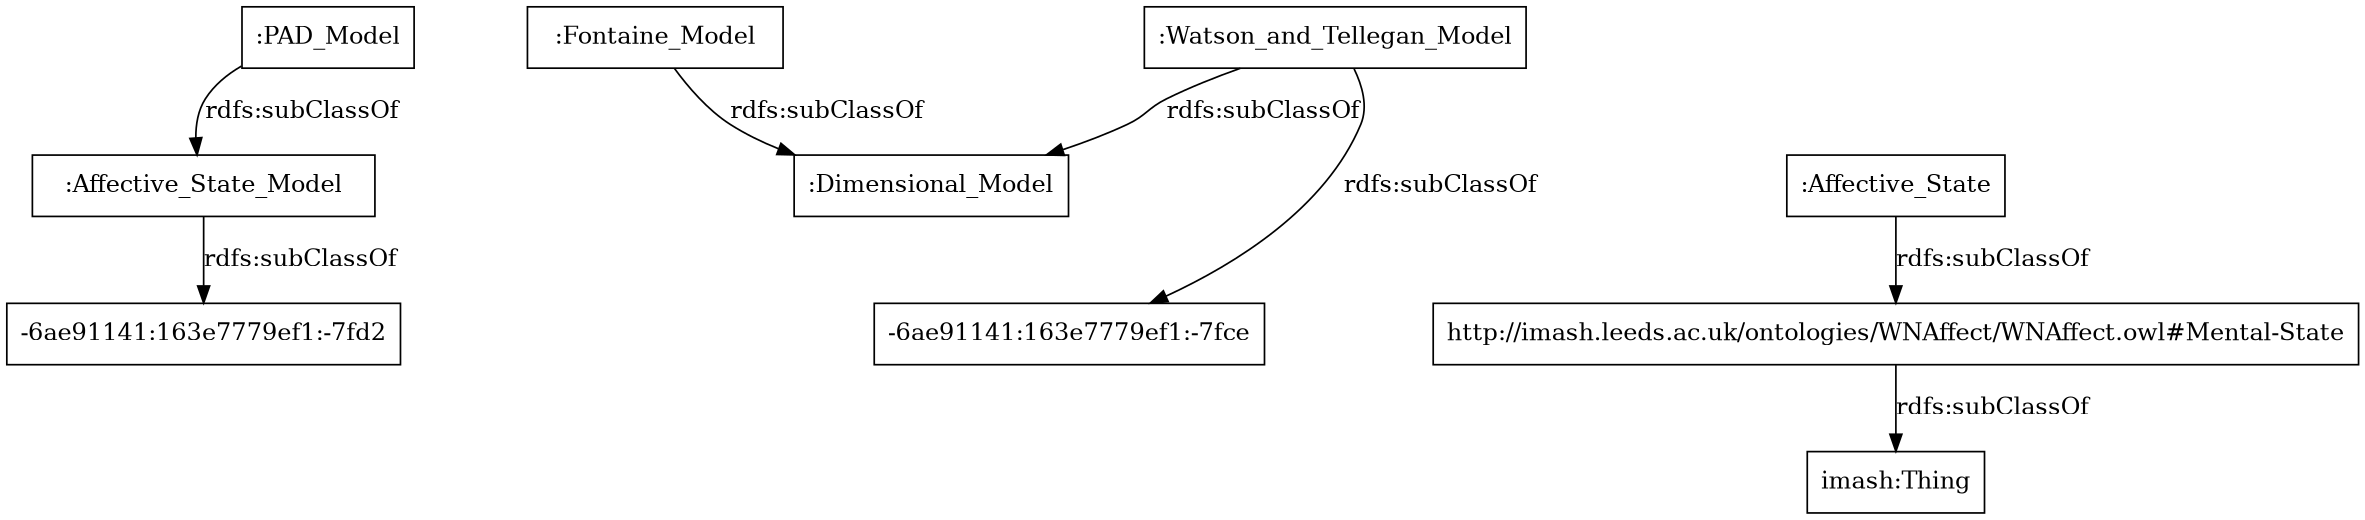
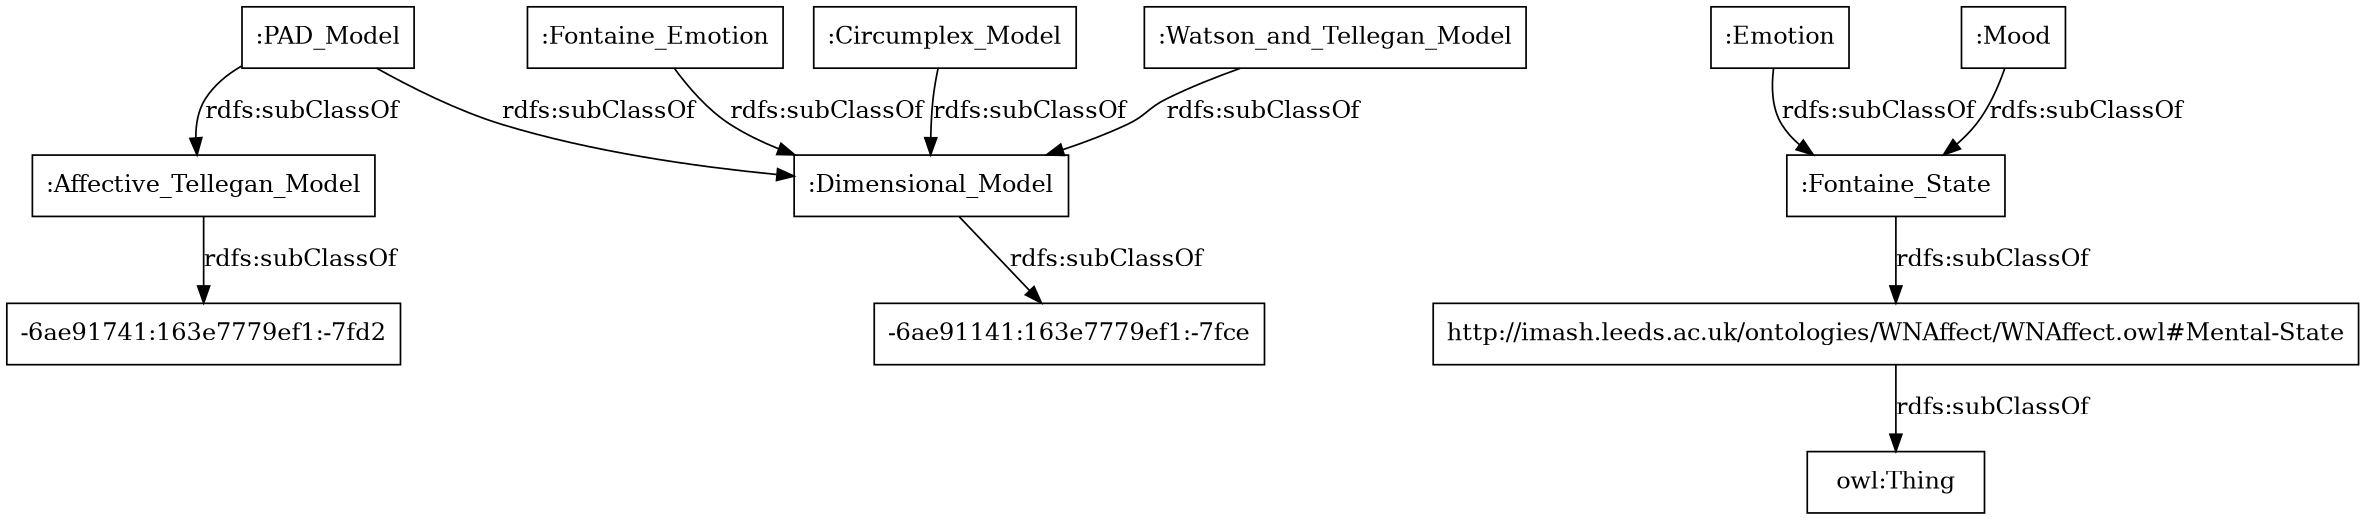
node ":Fontaine_Model": label ":Fontaine_Model" -> ":Fontaine_Emotion"
node ":Circumplex_Model": added
node ":Emotion": added
node ":Mood": added
edge ":PAD_Model" -> ":Dimensional_Model": added, label "rdfs:subClassOf"
node ":Affective_State_Model": label ":Affective_State_Model" -> ":Affective_Tellegan_Model"
node ":Affective_State": label ":Affective_State" -> ":Fontaine_State"
edge ":Watson_and_Tellegan_Model" -> "-6ae91141:163e7779ef1:-7fce": now ":Dimensional_Model" -> "-6ae91141:163e7779ef1:-7fce"
node "-6ae91141:163e7779ef1:-7fd2": label "-6ae91141:163e7779ef1:-7fd2" -> "-6ae91741:163e7779ef1:-7fd2"
node "imash:Thing": label "imash:Thing" -> "owl:Thing"
